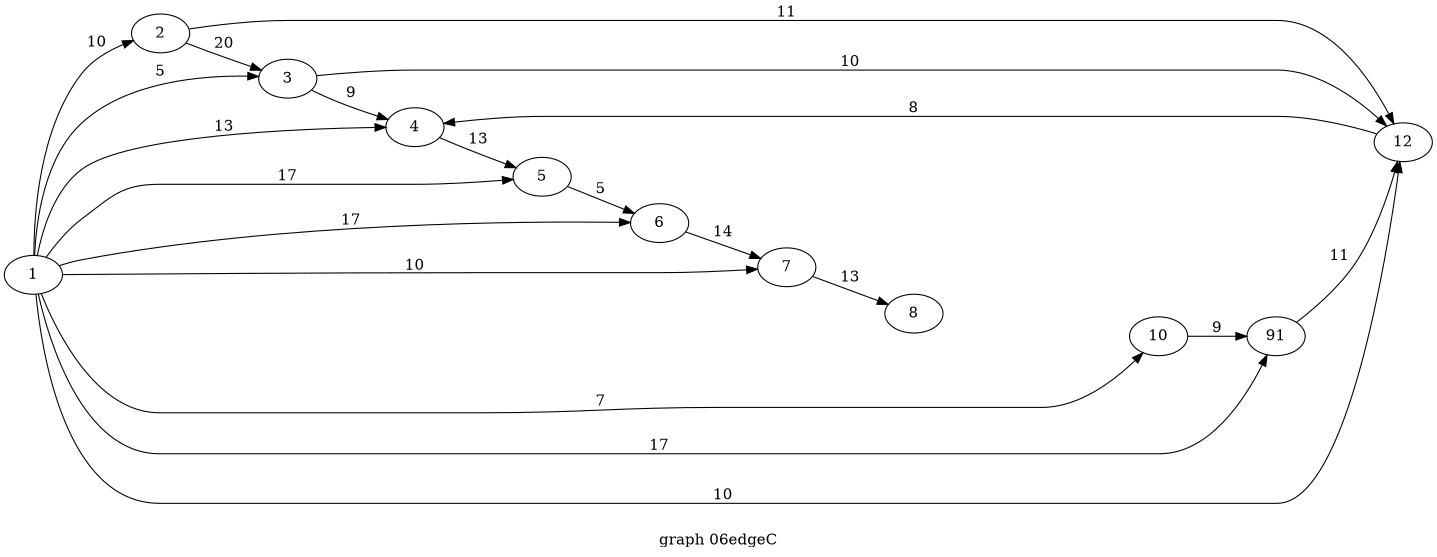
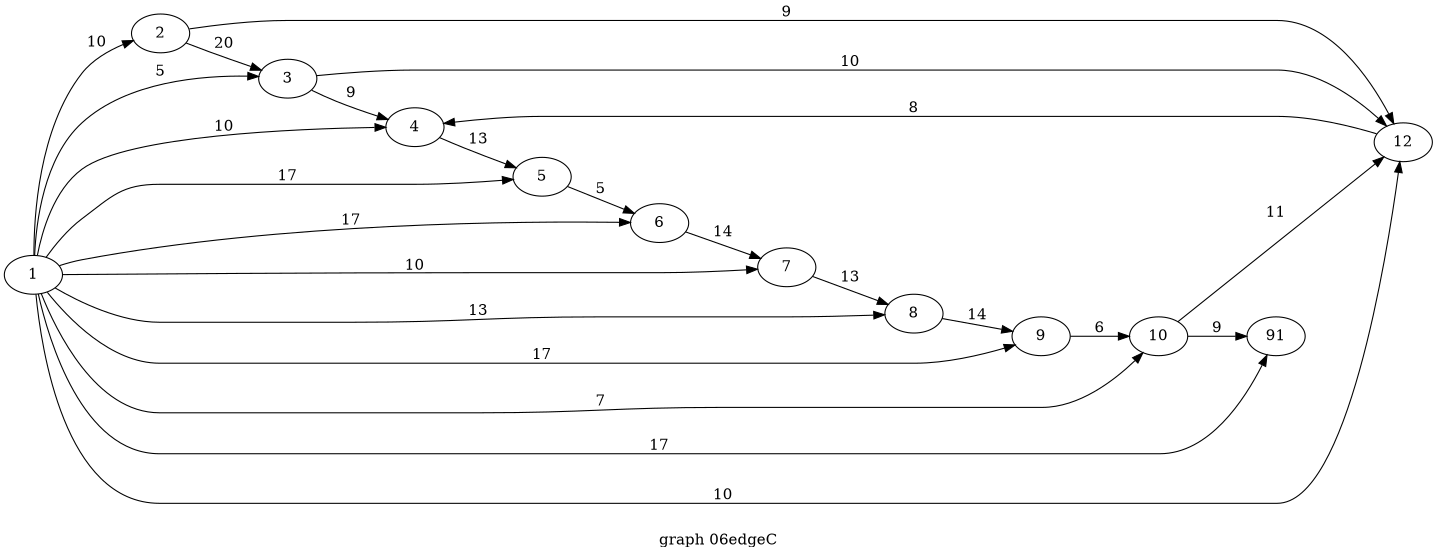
edge "2" -> "12": label " 11 " -> " 9 "
edge "1" -> "4": label " 13 " -> " 10 "
edge "91" -> "12": now "10" -> "12"
edge "1" -> "8": added, label "13"
node "9": added
